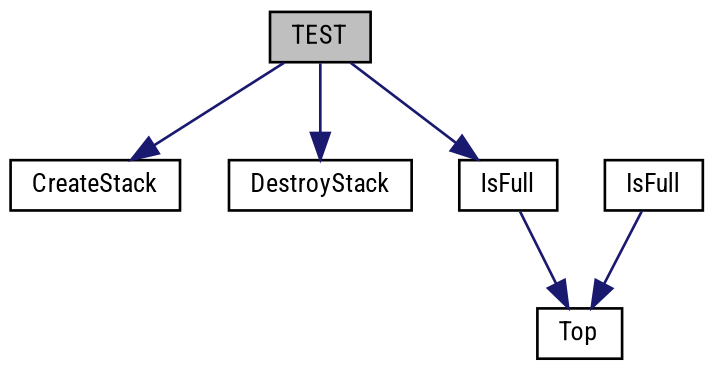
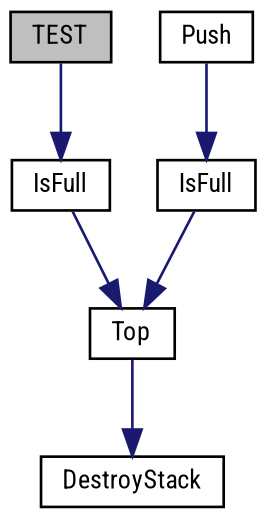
node "Push": added
edge "TEST" -> "DestroyStack": now "Top" -> "DestroyStack"
node "CreateStack": removed
